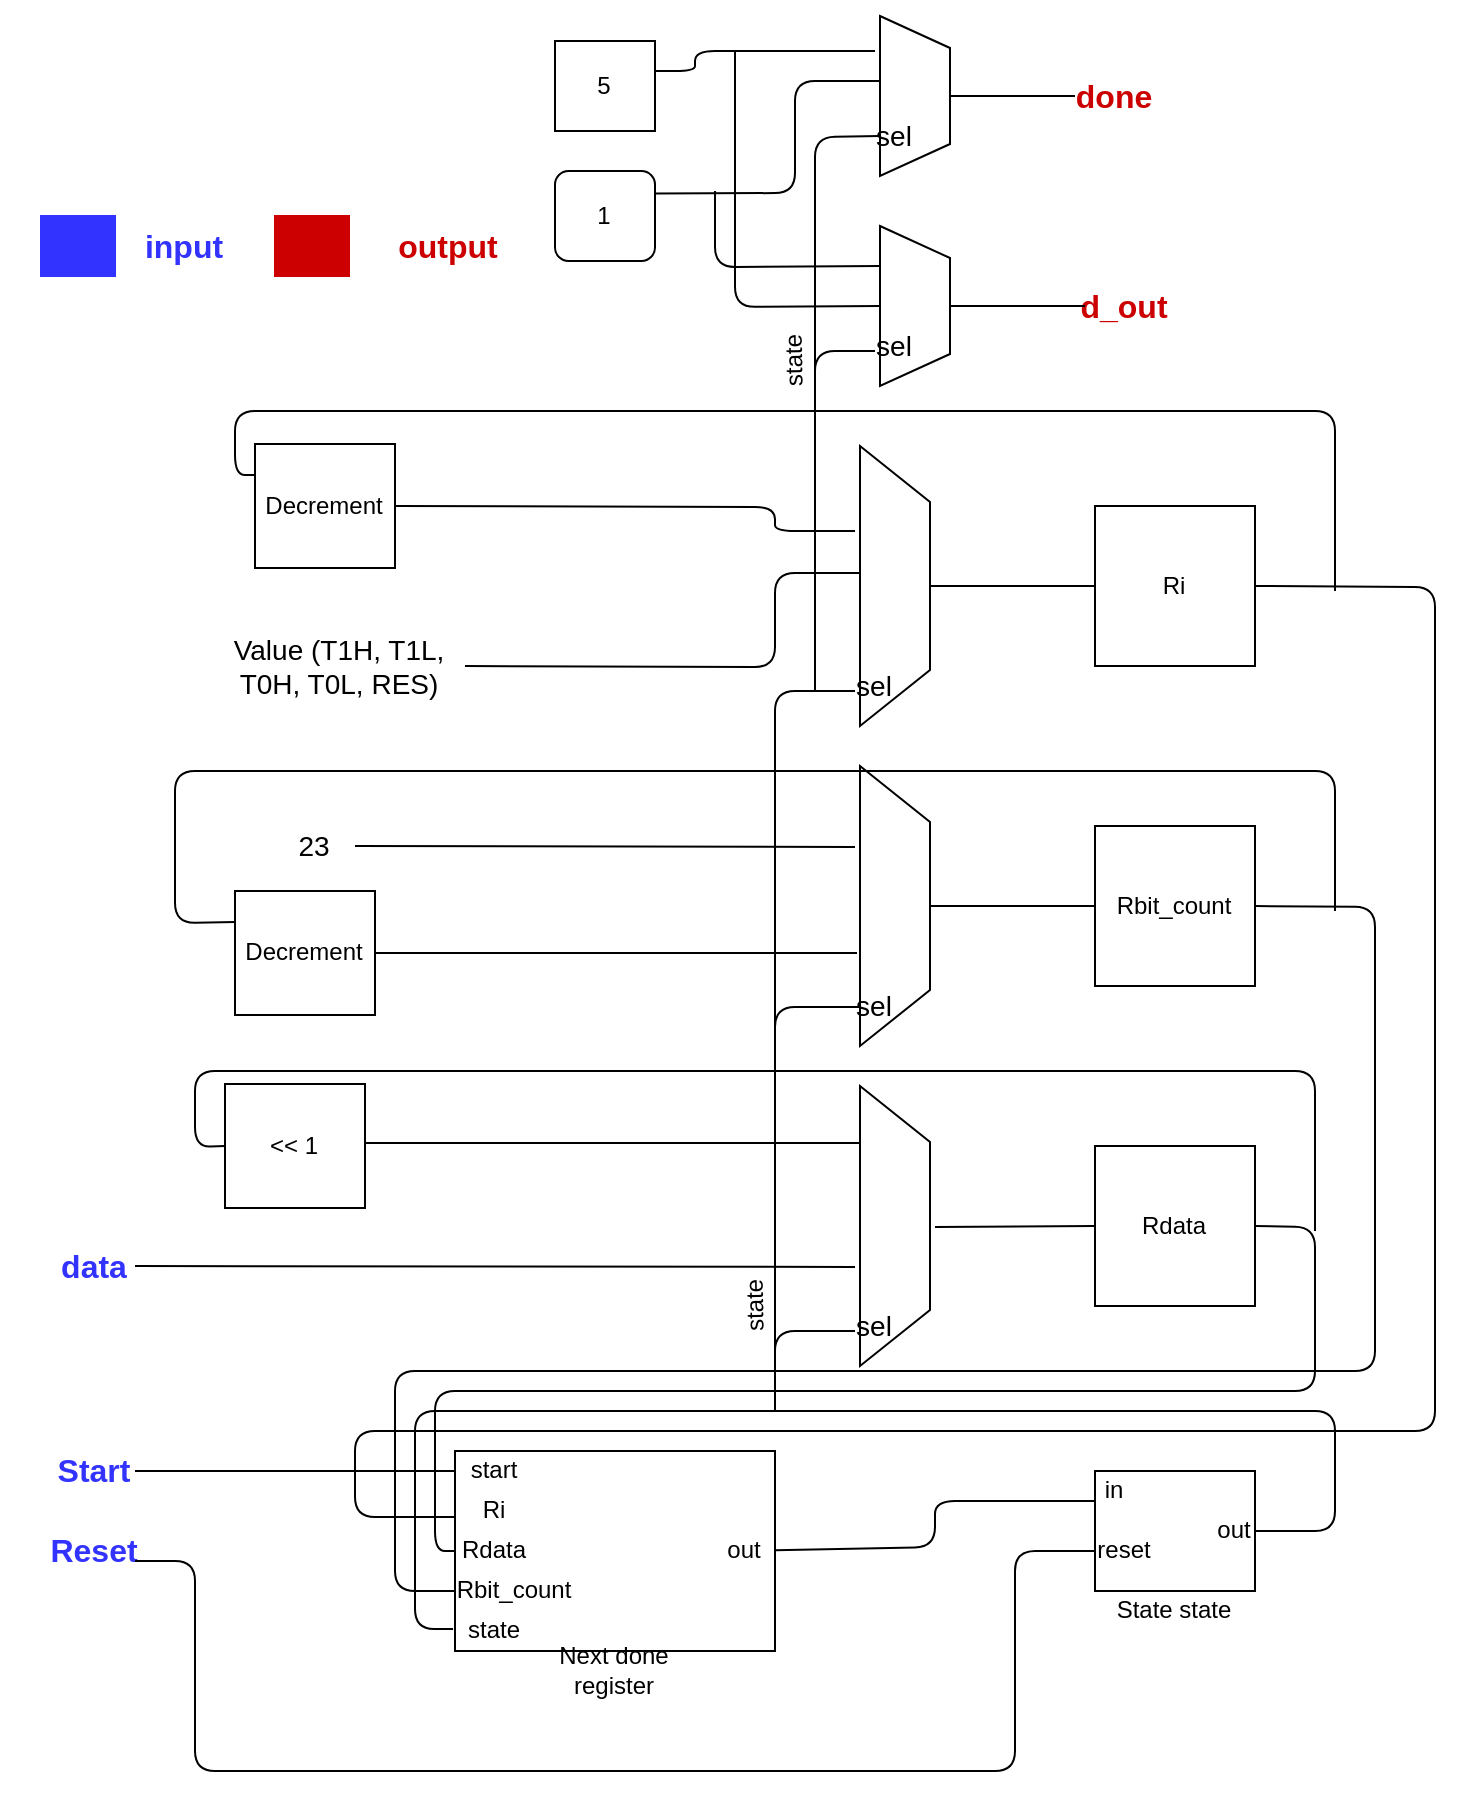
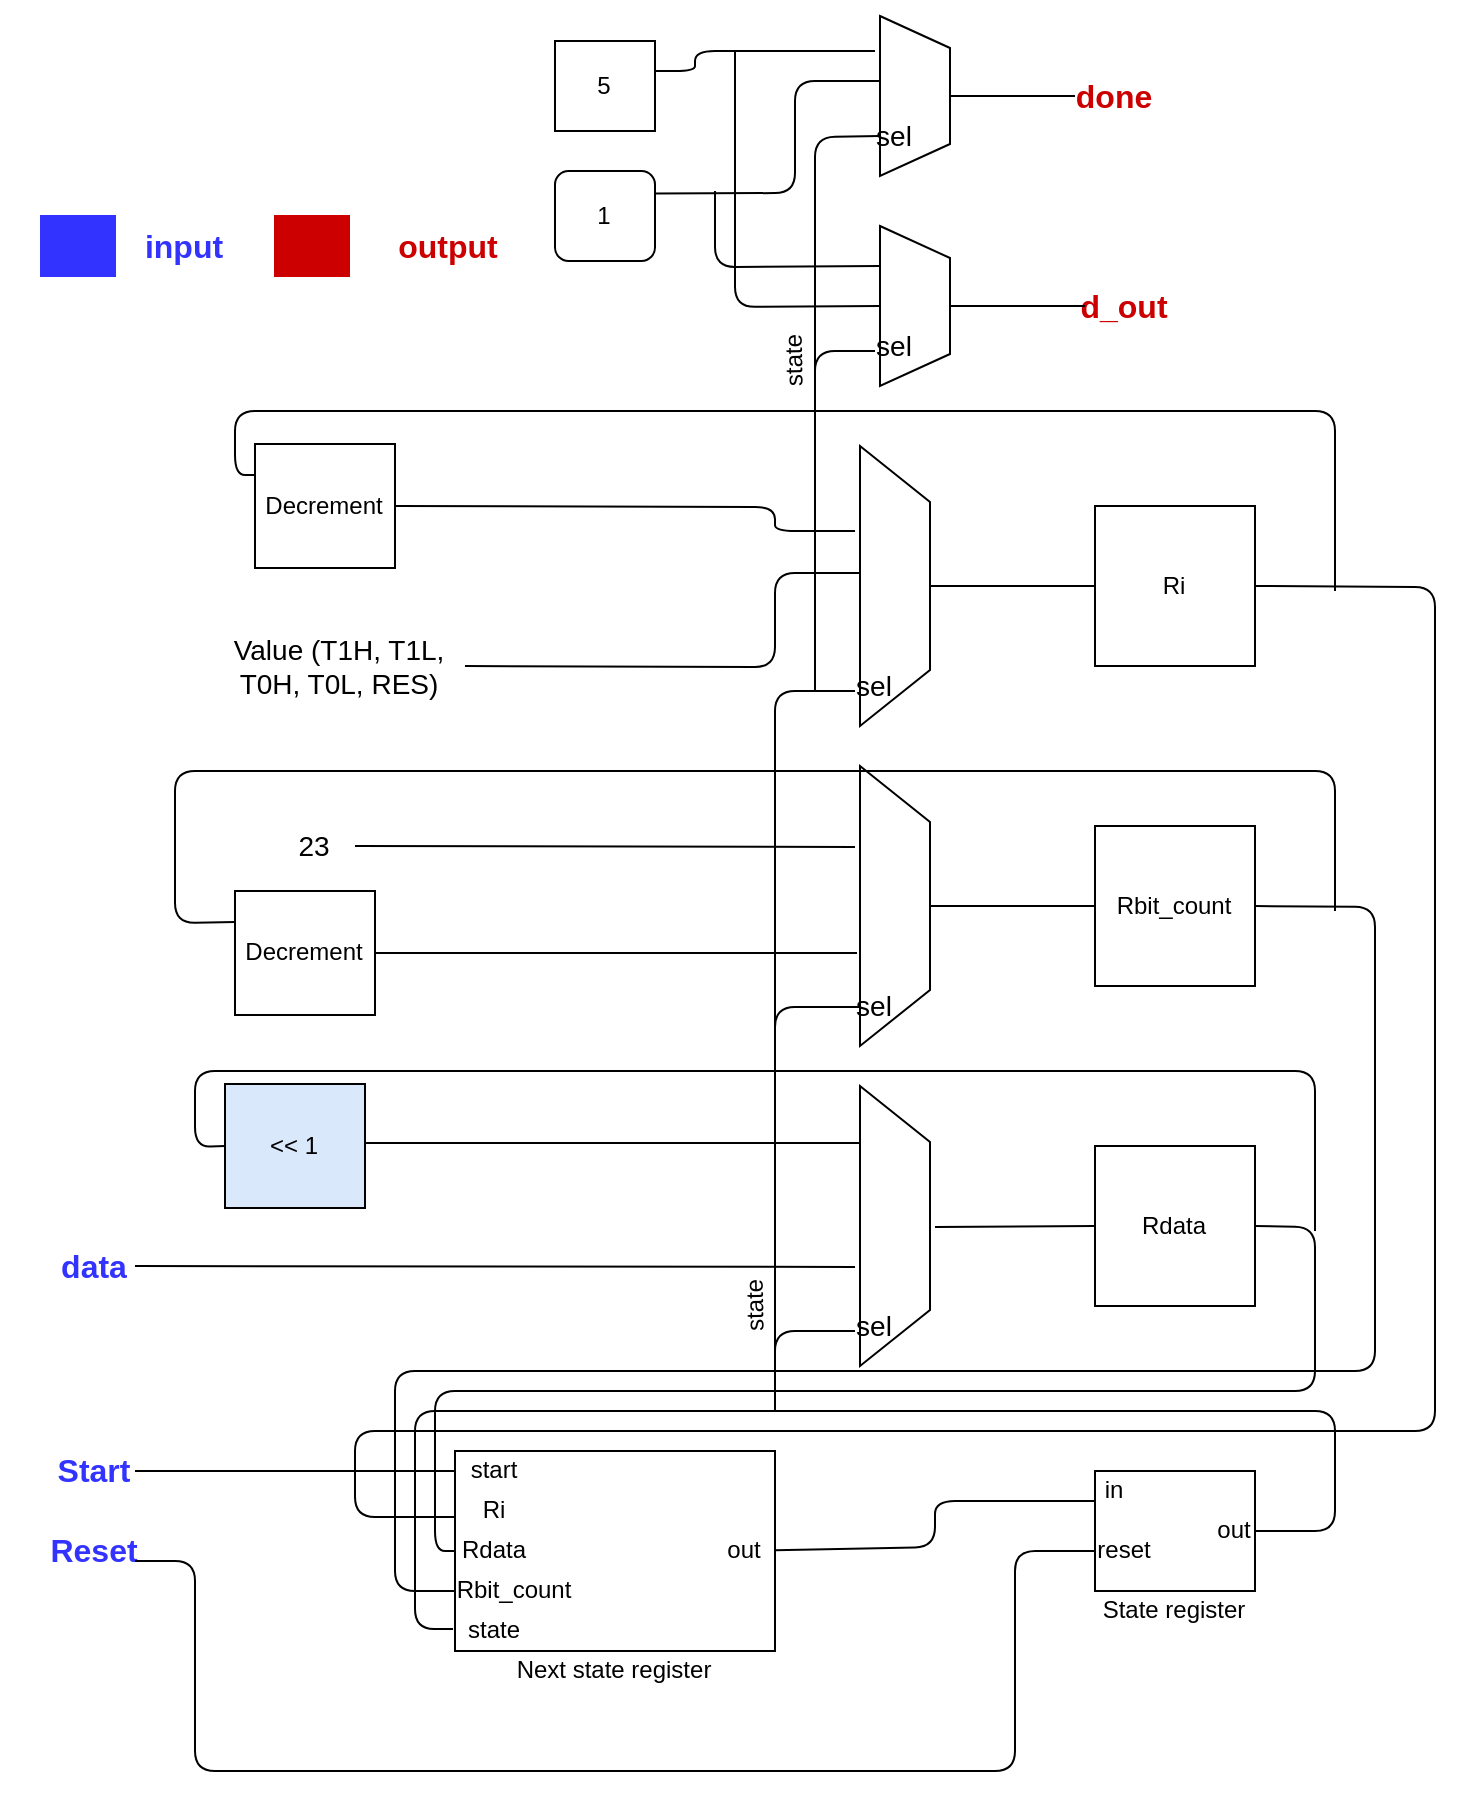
node "<< 1": fillcolor #ffffff -> #dae8fc
node "State state": label "State state" -> "State register"
node "Next done register": label "Next done register" -> "Next state register"
